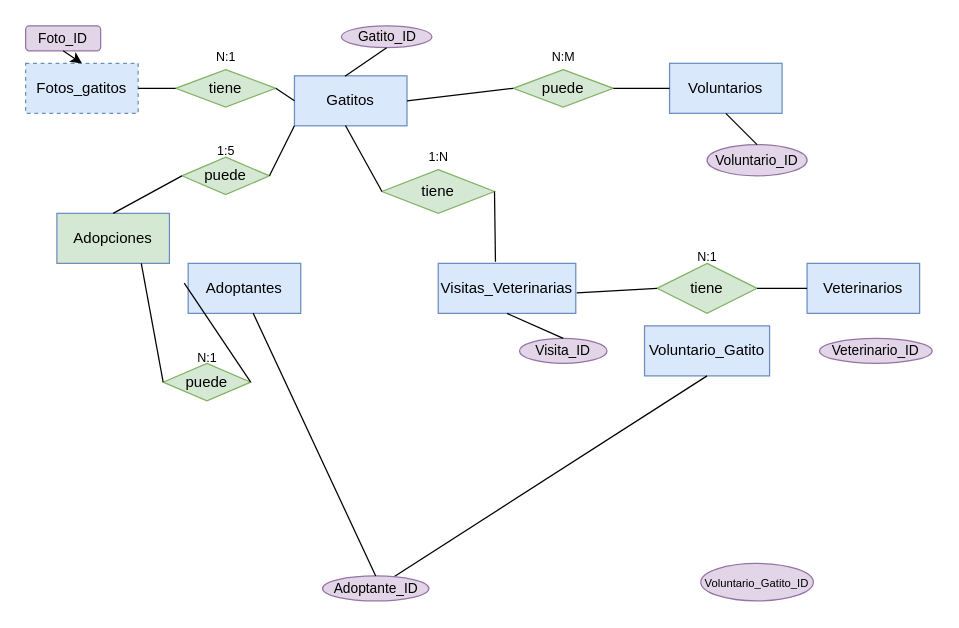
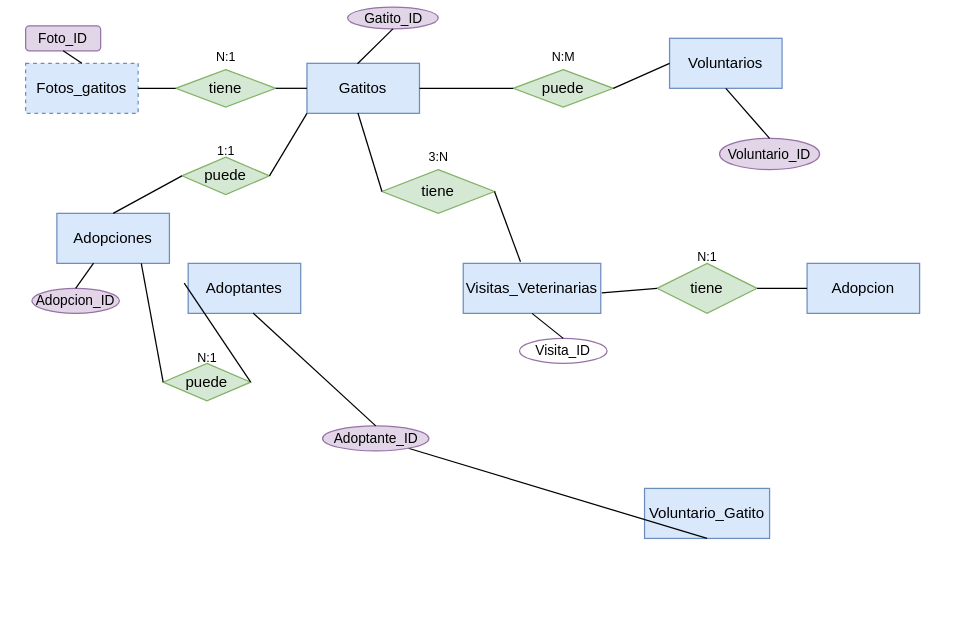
node "Gatito_ID": moved (387, 37) -> (393, 18)
edge "Foto_ID" -> "Fotos_gatitos": arrowhead classic -> none
node "Voluntarios": moved (726, 88) -> (726, 63)
node "Gatitos": moved (351, 101) -> (363, 88)
node "1:5": label "1:5" -> "1:1"
node "1:N": label "1:N" -> "3:N"
node "Voluntario_ID": moved (757, 160) -> (769, 154)
node "Adopciones": fillcolor #d5e8d4 -> #dae8fc
edge "Adopciones" -- "Adopcion_ID": added
node "Visitas_Veterinarias": moved (507, 288) -> (532, 288)
node "Veterinarios": label "Veterinarios" -> "Adopcion"
node "Adopcion_ID": added
node "Visita_ID": fillcolor #e1d5e7 -> #ffffff
node "Voluntario_Gatito": moved (707, 351) -> (707, 513)
node "Veterinario_ID": removed
node "Voluntario_Gatito_ID": removed
node "Adoptante_ID": moved (376, 588) -> (376, 438)
